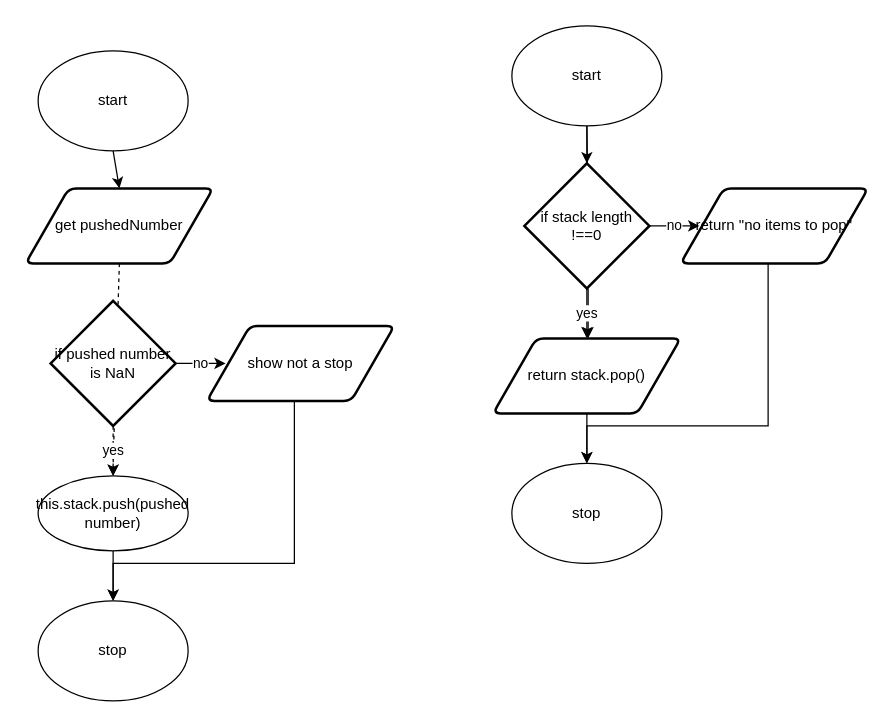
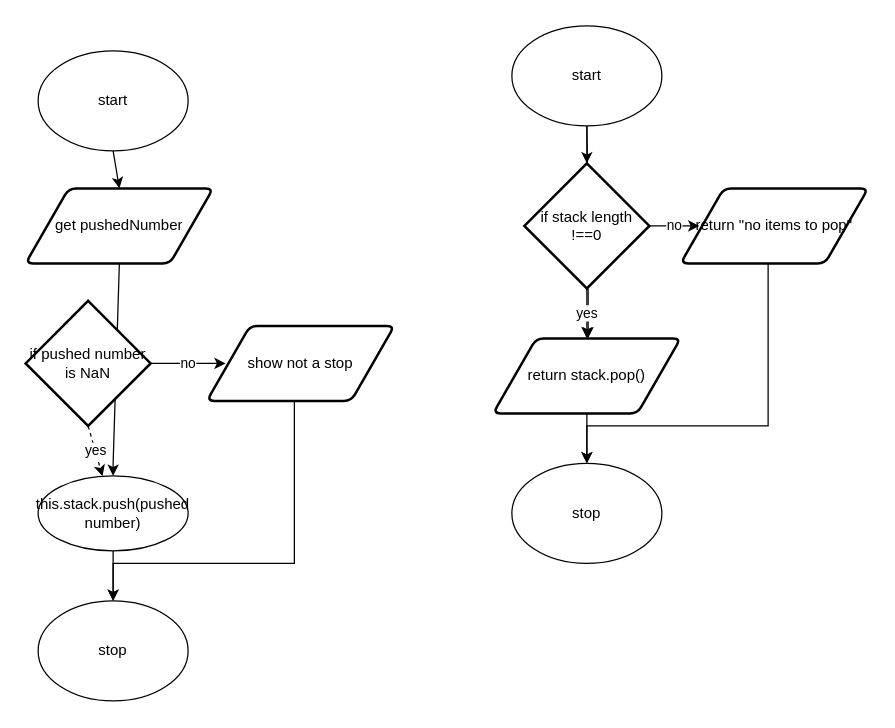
edge "get pushedNumber" -> "this.stack.push(pushed number)": style dashed -> solid
node "if pushed number is NaN": moved (113, 363) -> (88, 363)
